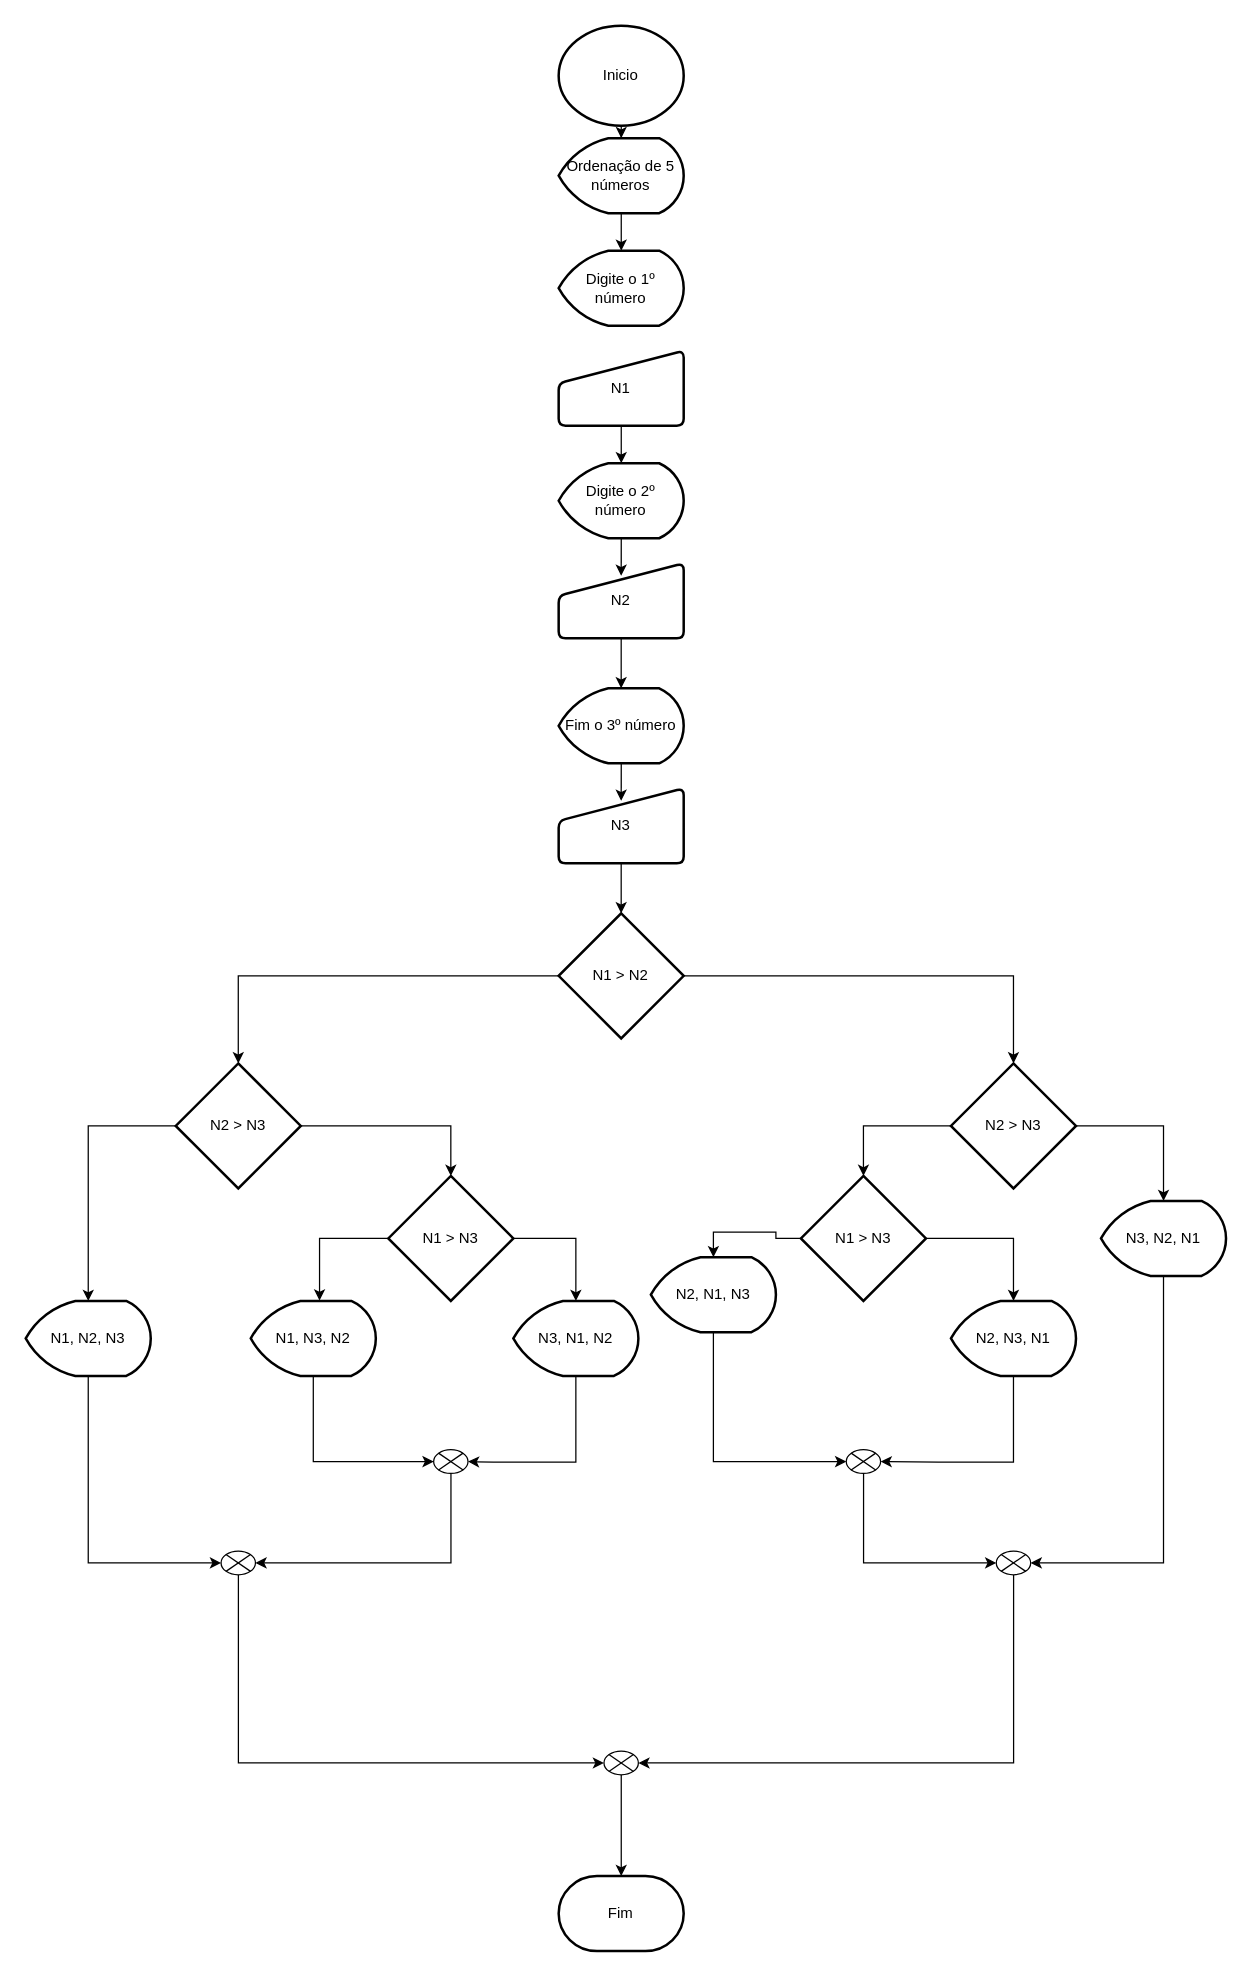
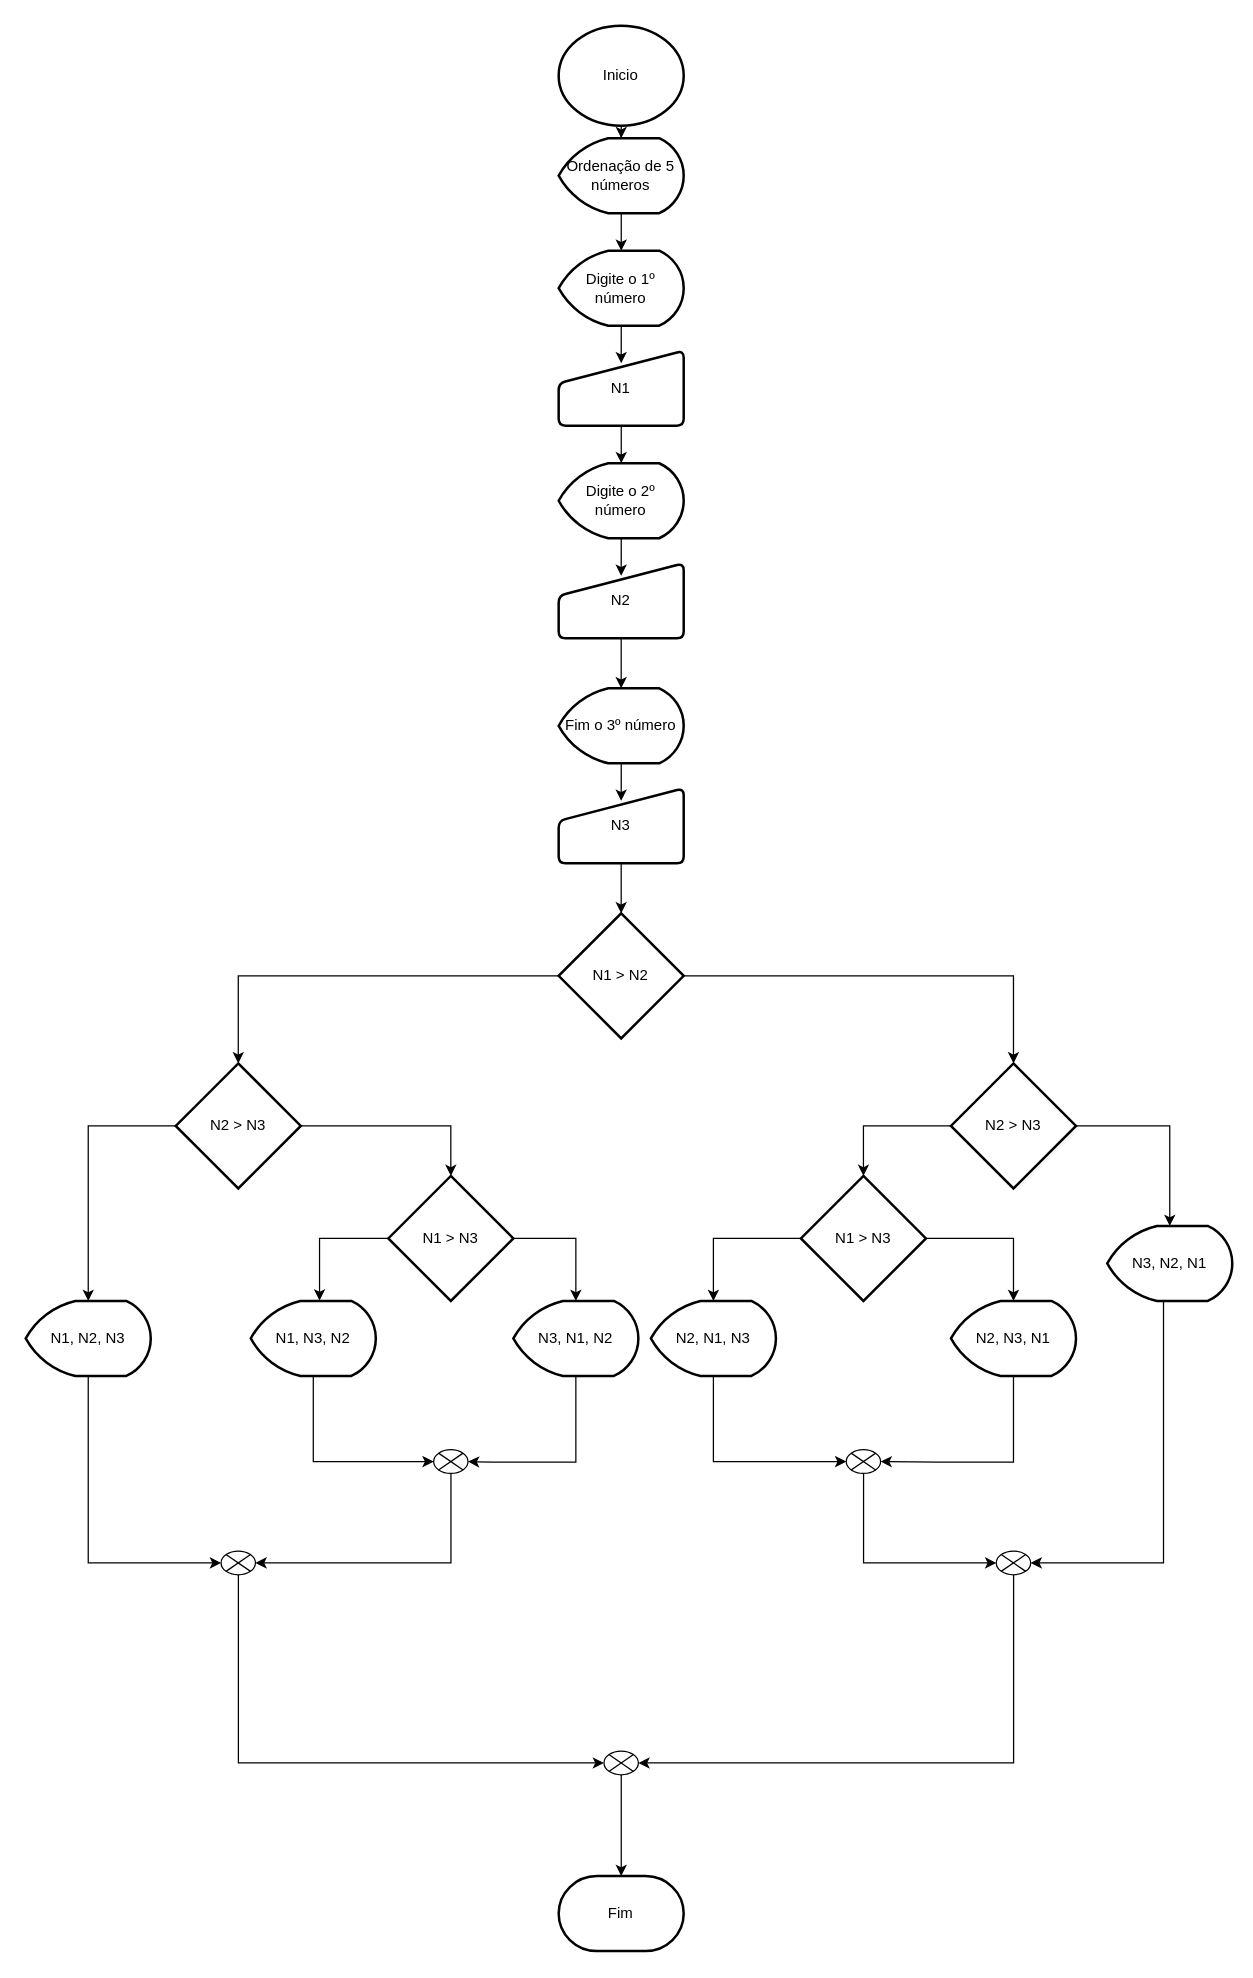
edge "Digite o 1º número" -> "N1": added
node "N3, N2, N1": moved (1163, 1238) -> (1169, 1263)
node "N2, N1, N3": moved (713, 1294) -> (713, 1338)
